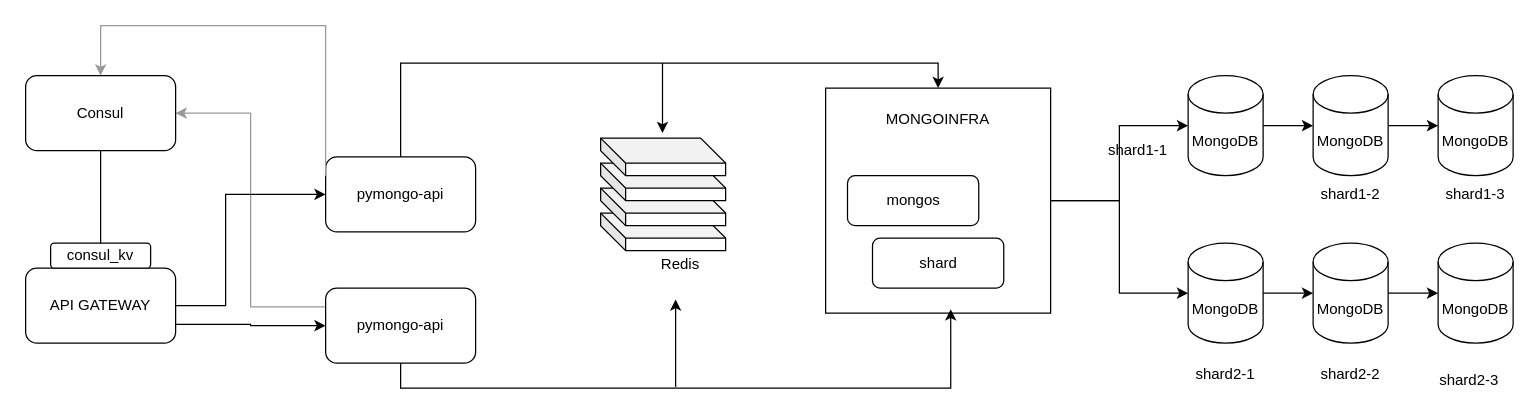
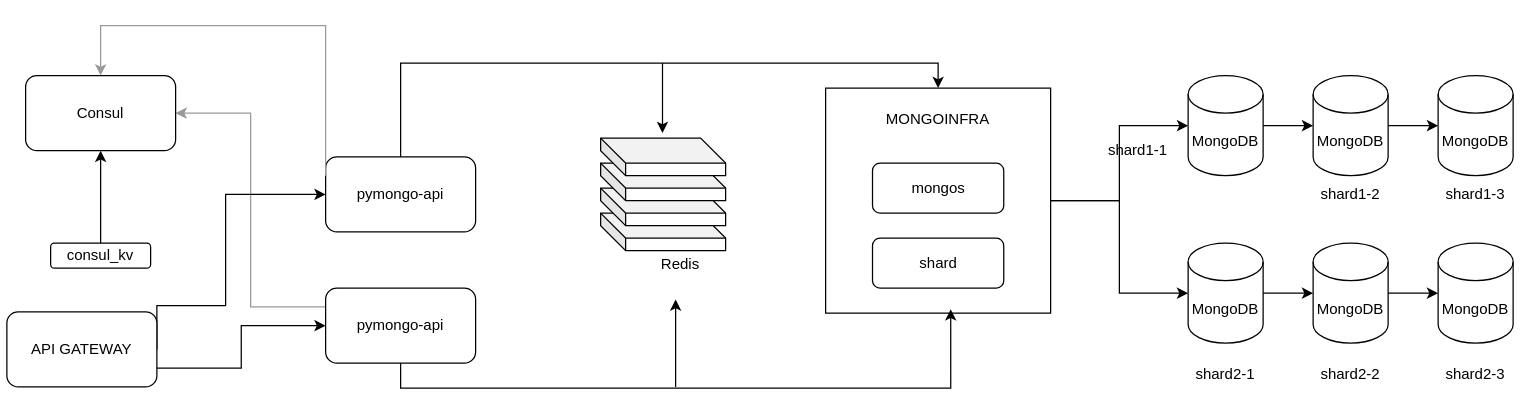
edge "Consul" -- "consul_kv": arrowhead none -> classic
node "mongos": moved (913, 201) -> (938, 188)
node "API GATEWAY": moved (101, 306) -> (82, 349)
node "shard2-3": moved (1469, 381) -> (1476, 374)
